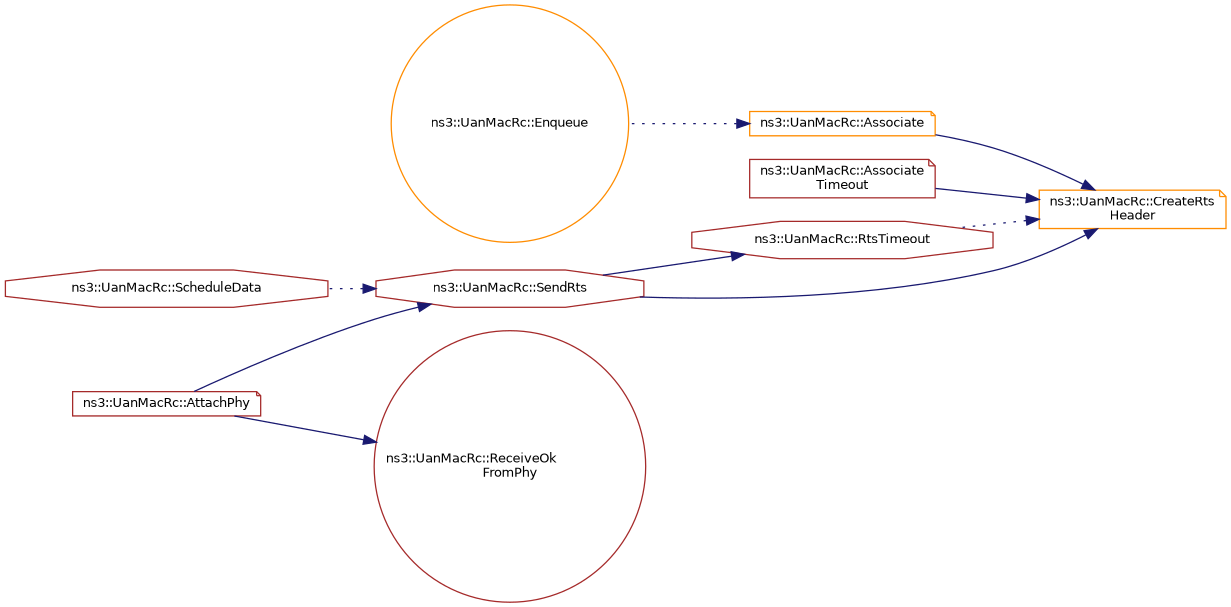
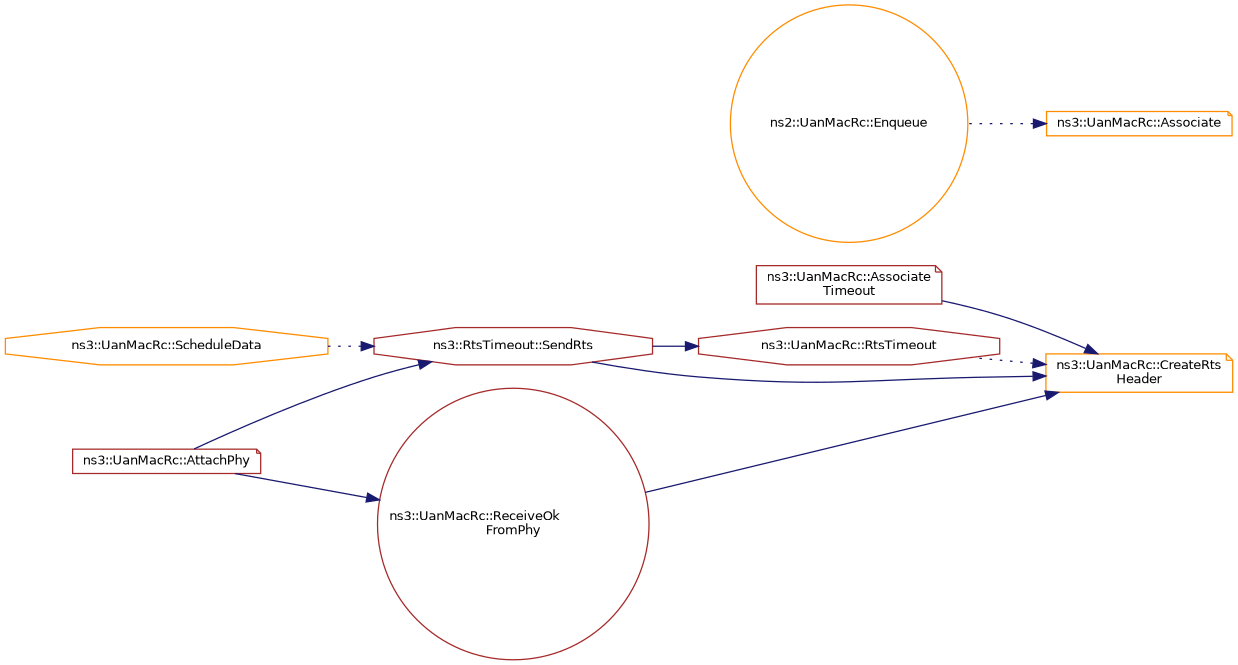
node "ns3::UanMacRc::Enqueue": label "ns3::UanMacRc::Enqueue" -> "ns2::UanMacRc::Enqueue"
edge "ns3::UanMacRc::Associate" -> "ns3::UanMacRc::CreateRts Header": now "ns3::UanMacRc::ReceiveOk FromPhy" -> "ns3::UanMacRc::CreateRts Header"
node "ns3::UanMacRc::ScheduleData": color brown -> darkorange
node "ns3::UanMacRc::SendRts": label "ns3::UanMacRc::SendRts" -> "ns3::RtsTimeout::SendRts"
